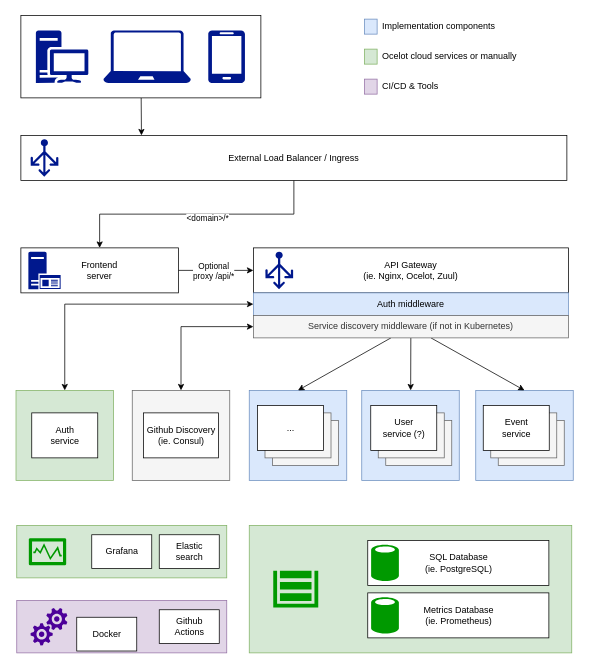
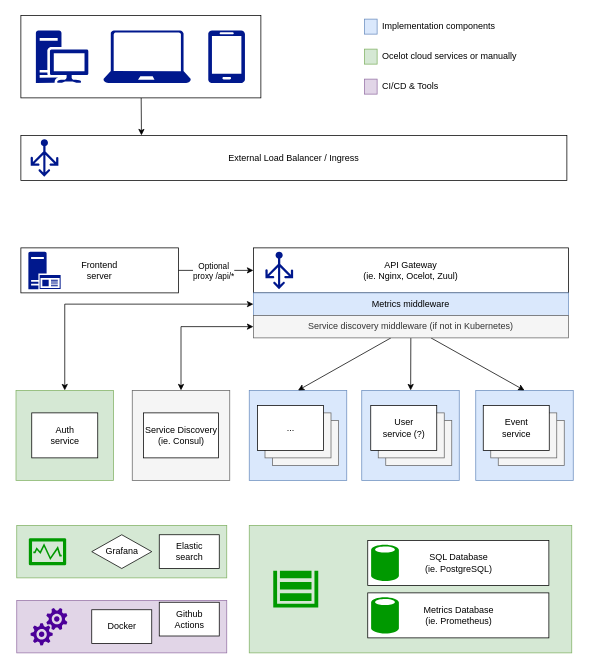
edge "External Load Balancer / Ingress" -> "Frontend server": removed, label "<domain>/*"
node "Auth middleware": label "Auth middleware" -> "Metrics middleware"
node "Github Discovery (ie. Consul)": label "Github Discovery (ie. Consul)" -> "Service Discovery (ie. Consul)"
node "Grafana": shape rectangle -> diamond
node "Github Actions": moved (189, 627) -> (189, 619)
node "Docker": moved (107, 634) -> (122, 627)
